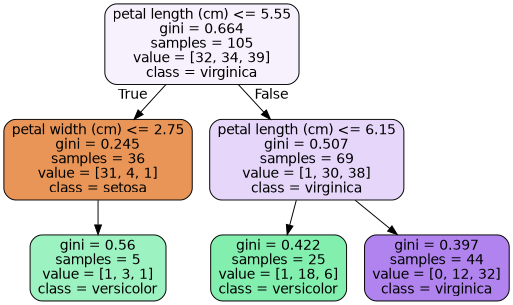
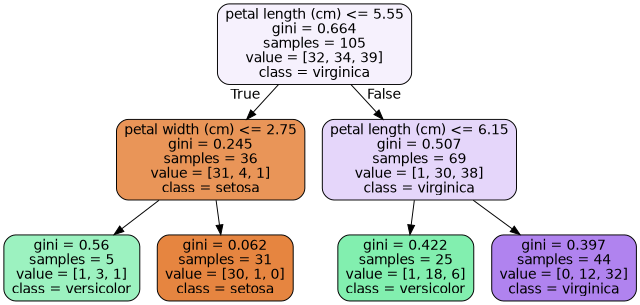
node "gini = 0.062 samples = 31 value = [30, 1, 0] class = setosa": added
